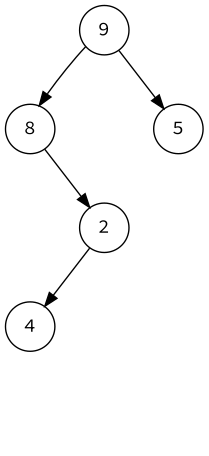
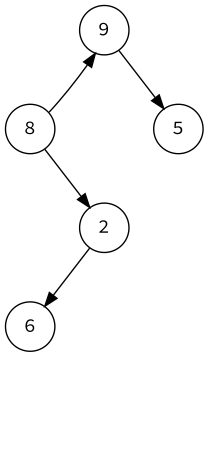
edge "9" -> "8": reversed
node "4": label "4" -> "6"
